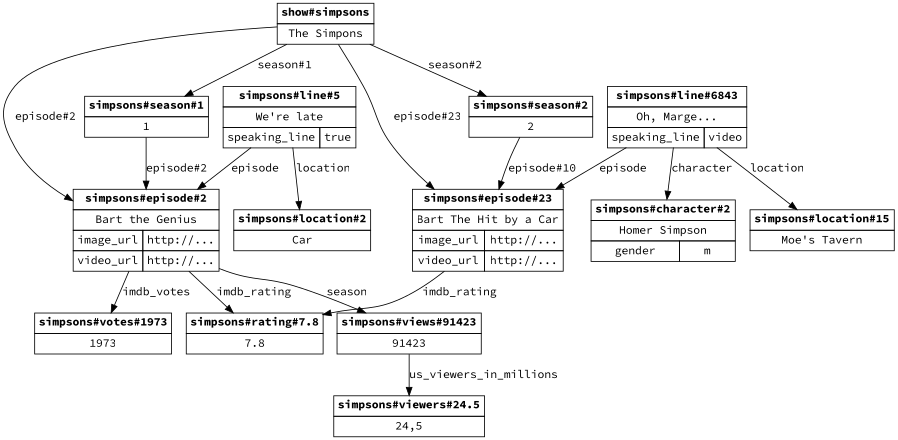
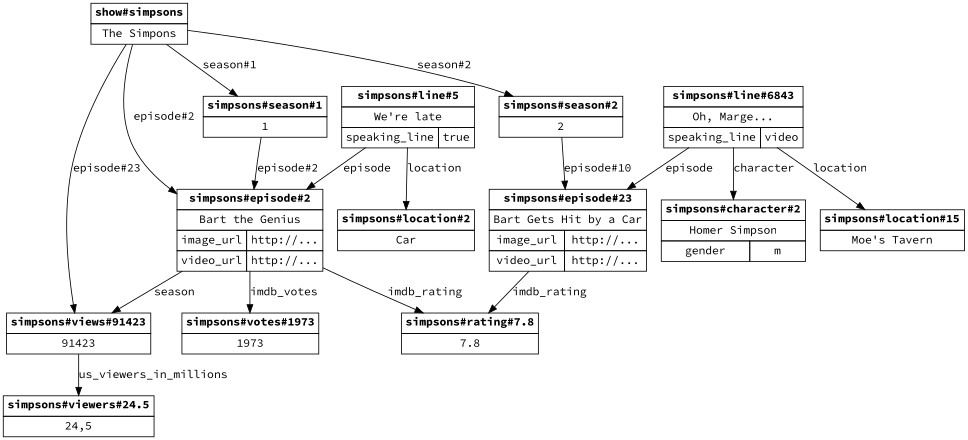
edge "show#simpsons" -> "simpsons#episode#23": now "show#simpsons" -> "simpsons#views#91423"
node "simpsons#episode#23": text "Bart The Hit by a Car" -> "Bart Gets Hit by a Car"
